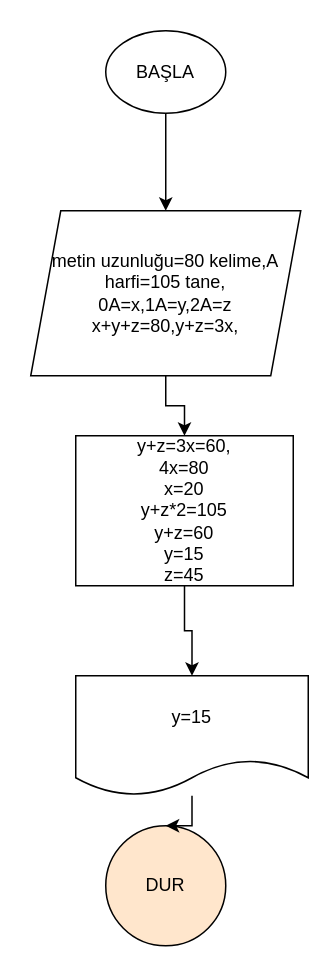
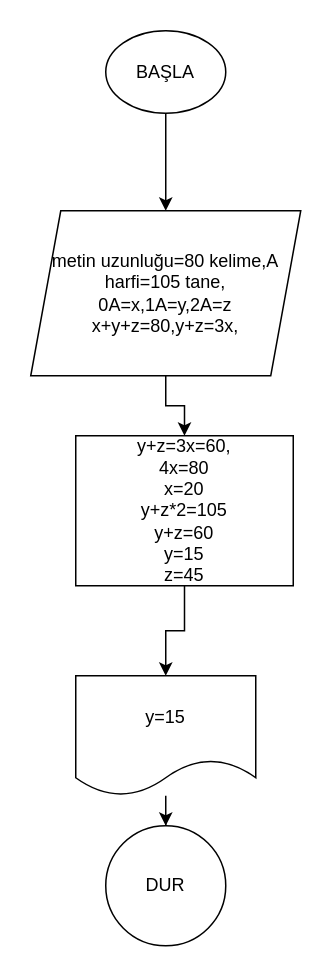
node "y=15": size 233x120 -> 180x120
node "DUR": fillcolor #ffe6cc -> #ffffff
